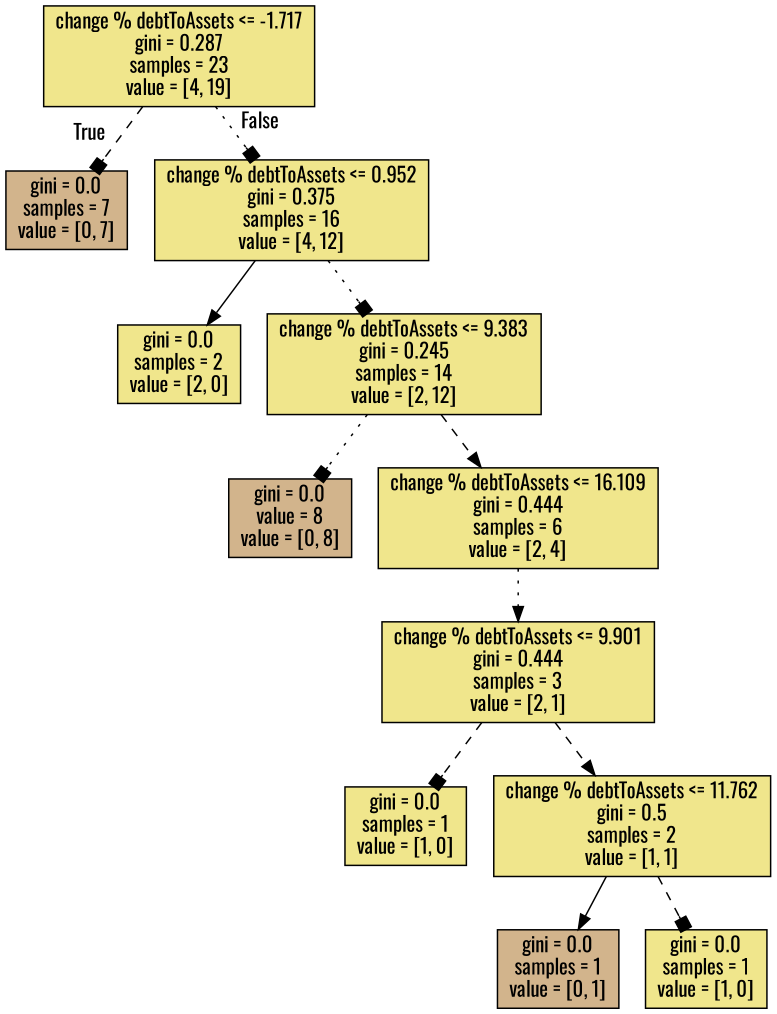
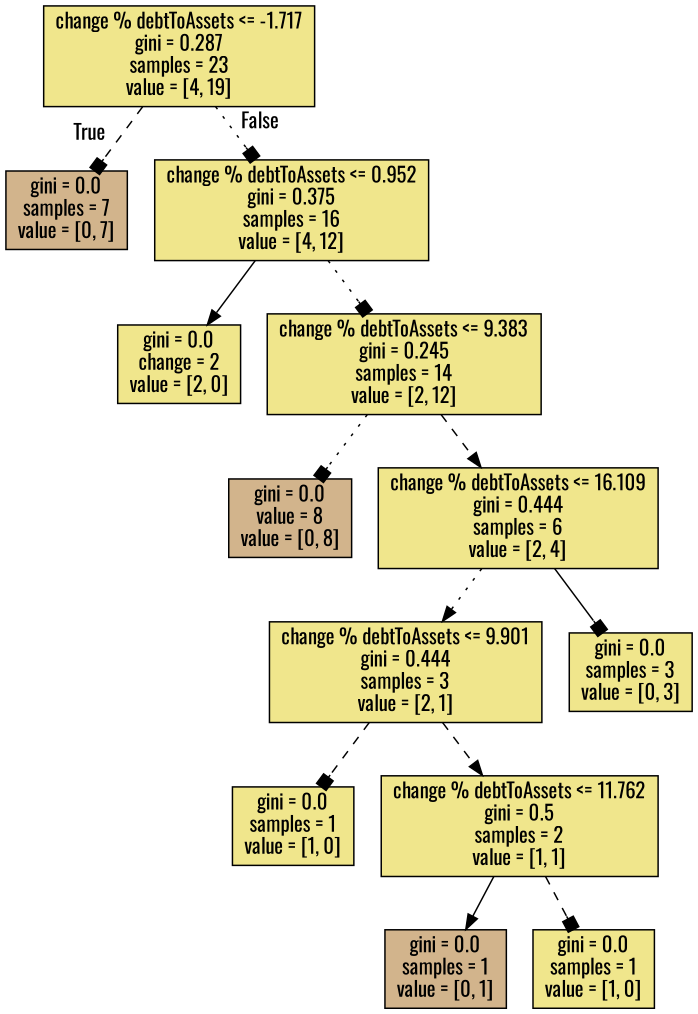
node "gini = 0.0 samples = 2 value = [2, 0]": label "gini = 0.0 samples = 2 value = [2, 0]" -> "gini = 0.0 change = 2 value = [2, 0]"
node "gini = 0.0 samples = 3 value = [0, 3]": added
